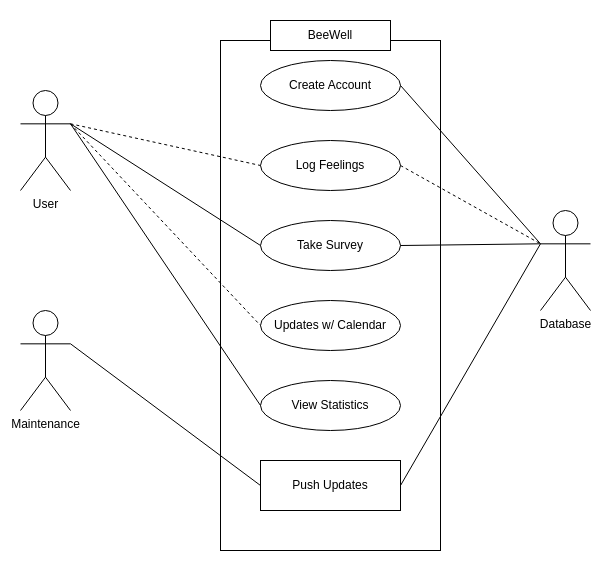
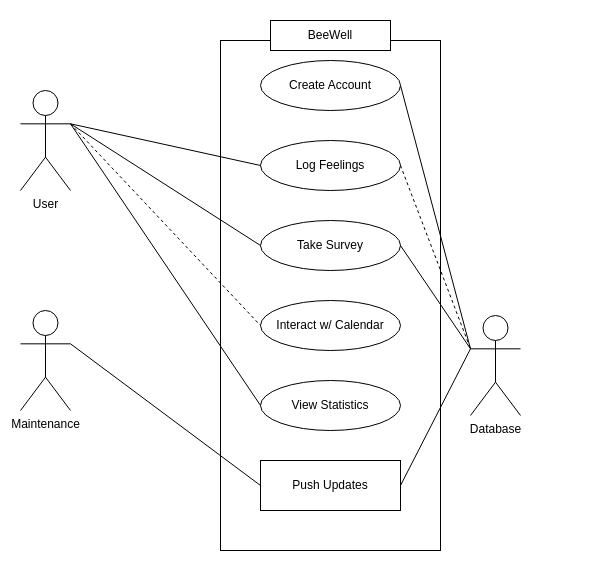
edge "User" -- "Log Feelings": style dashed -> solid
node "Database": moved (566, 261) -> (496, 366)
node "Updates w/ Calendar": label "Updates w/ Calendar" -> "Interact w/ Calendar"
